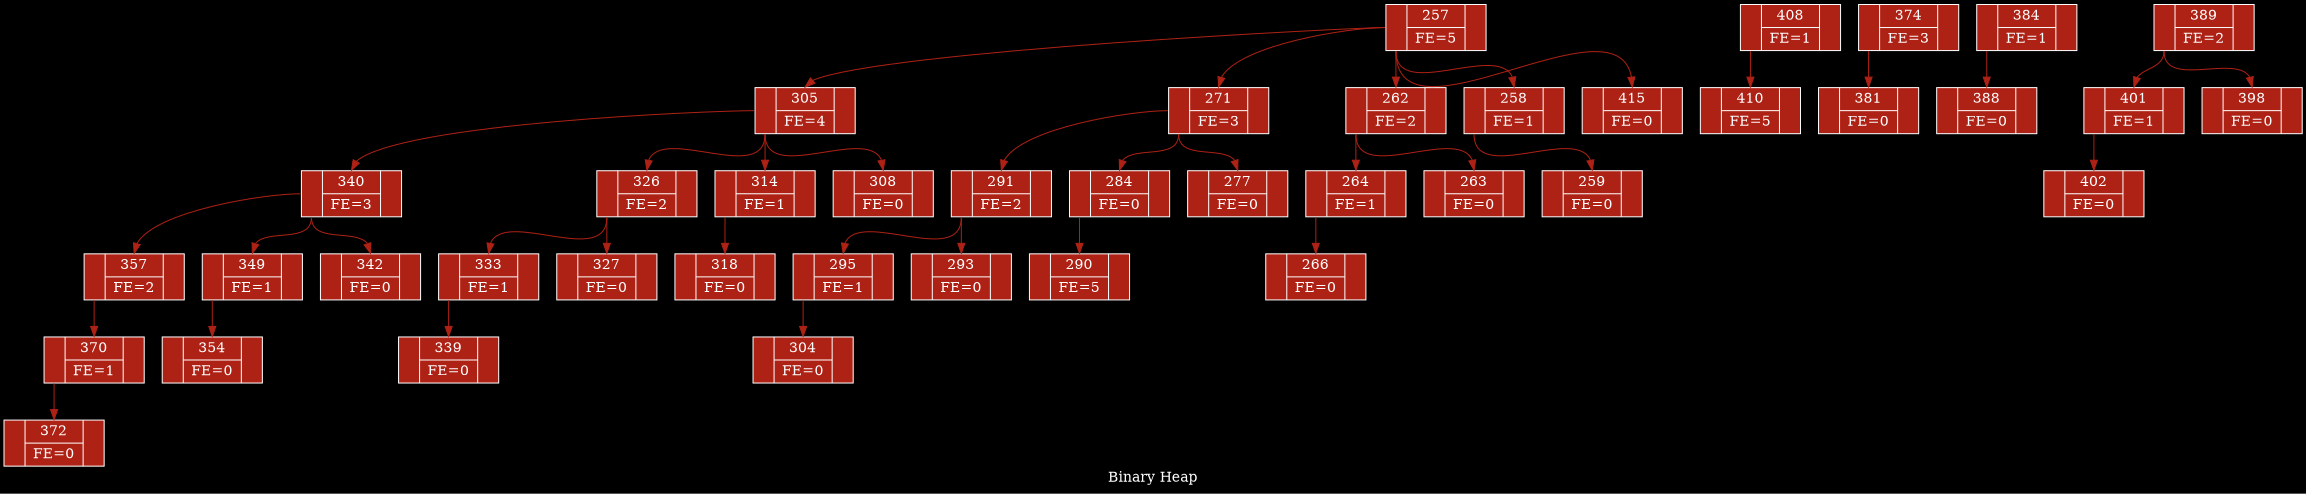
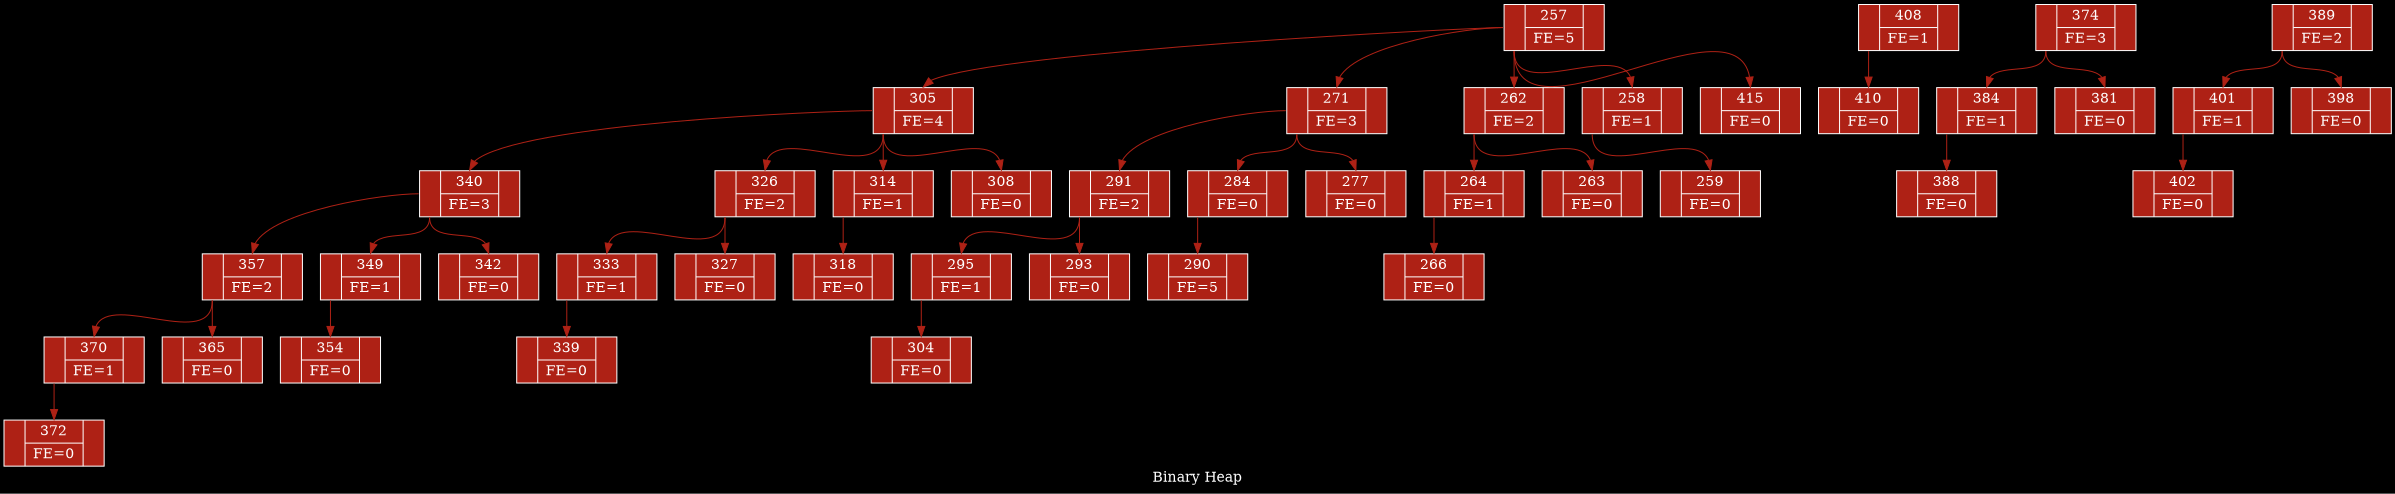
edge "374" -> "384": added
node "410": text "FE=5" -> "FE=0"
node "365": added
